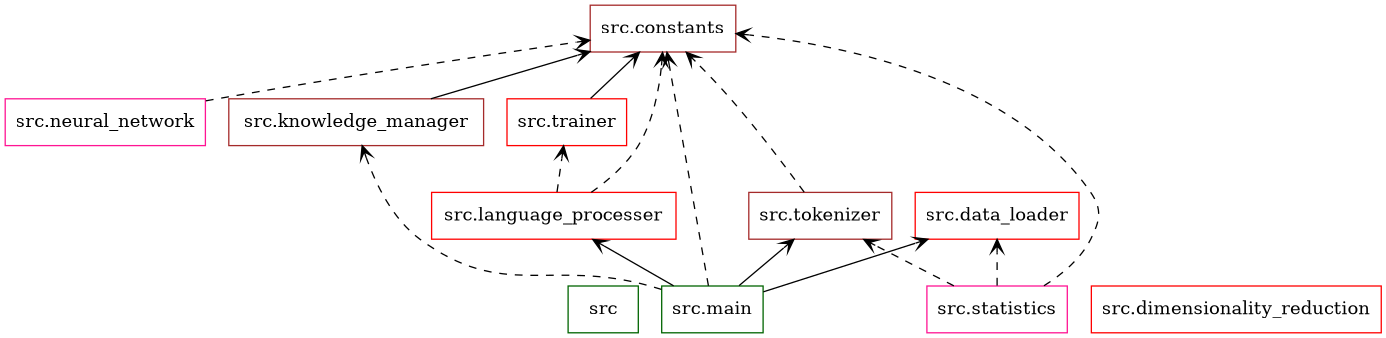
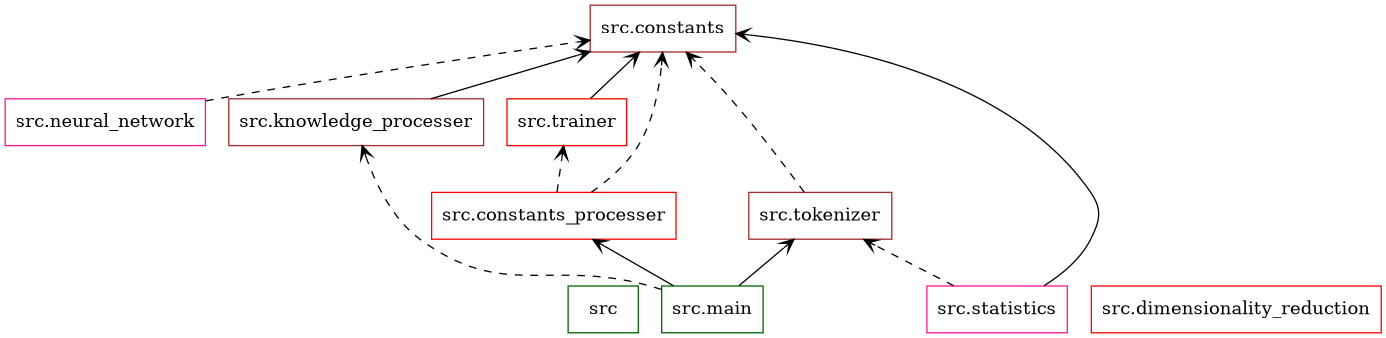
edge "src.statistics" -> "src.constants": style dashed -> solid
node "src.knowledge_manager": label "src.knowledge_manager" -> "src.knowledge_processer"
edge "src.main" -> "src.constants": removed
node "src.language_processer": label "src.language_processer" -> "src.constants_processer"
node "src.data_loader": removed
